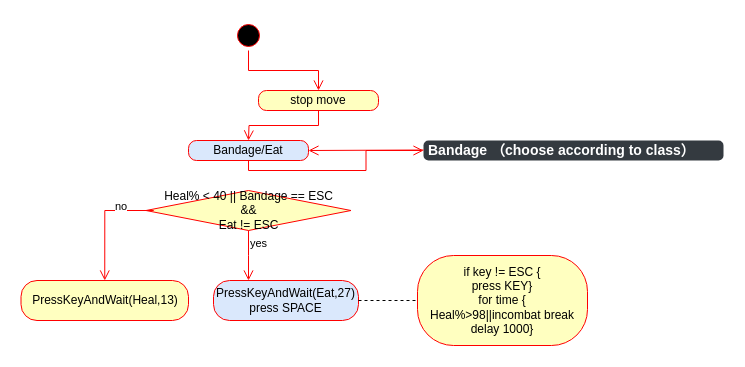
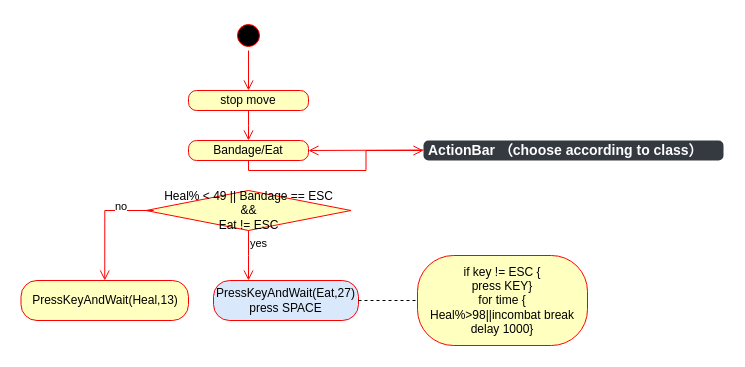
node "stop move": moved (319, 101) -> (249, 101)
node "Bandage/Eat": fillcolor #dae8fc -> #ffffc0
node "Bandage （choose according to class）": label "Bandage （choose according to class）" -> "ActionBar （choose according to class）"
node "Heal% < 40 || Bandage == ESC && Eat != ESC": label "Heal% < 40 || Bandage == ESC && Eat != ESC" -> "Heal% < 49 || Bandage == ESC && Eat != ESC"
